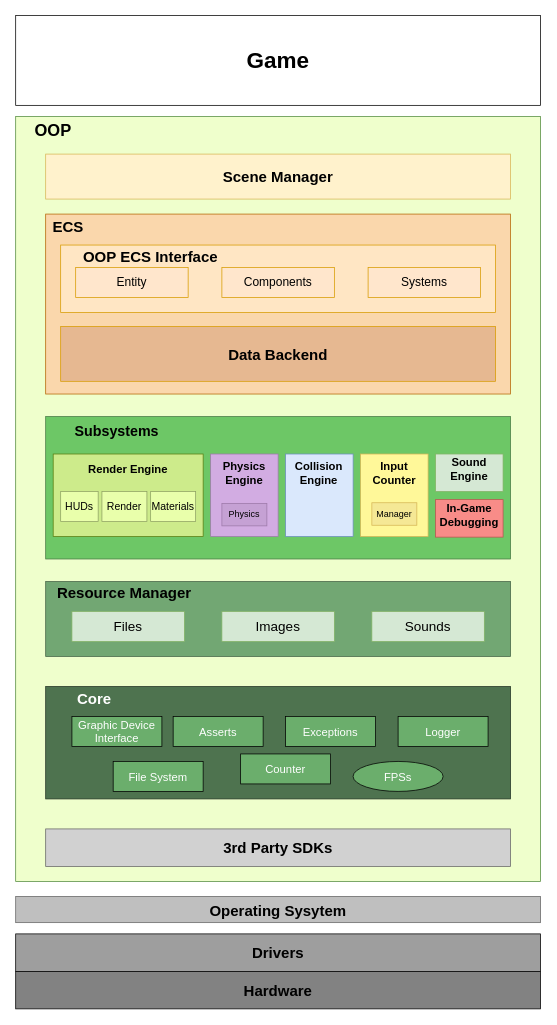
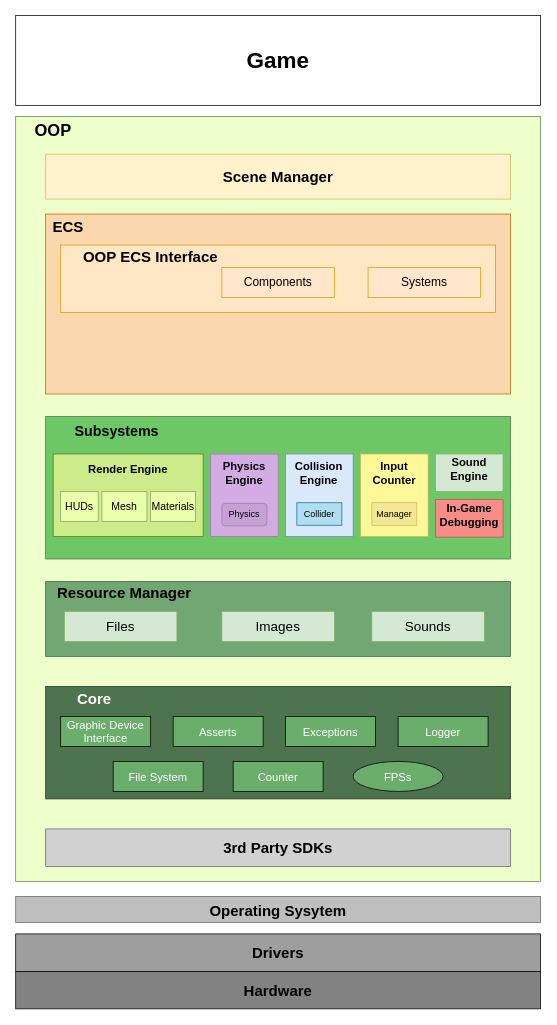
node "Entity": removed
node "Data Backend": removed
node "Render": label "Render" -> "Mesh"
node "Collider": added
node "Physics": shape rectangle -> rounded rectangle
node "Files": moved (128, 627) -> (120, 627)
node "Graphic Device Interface": moved (117, 732) -> (105, 732)
node "Counter": moved (285, 769) -> (278, 777)
